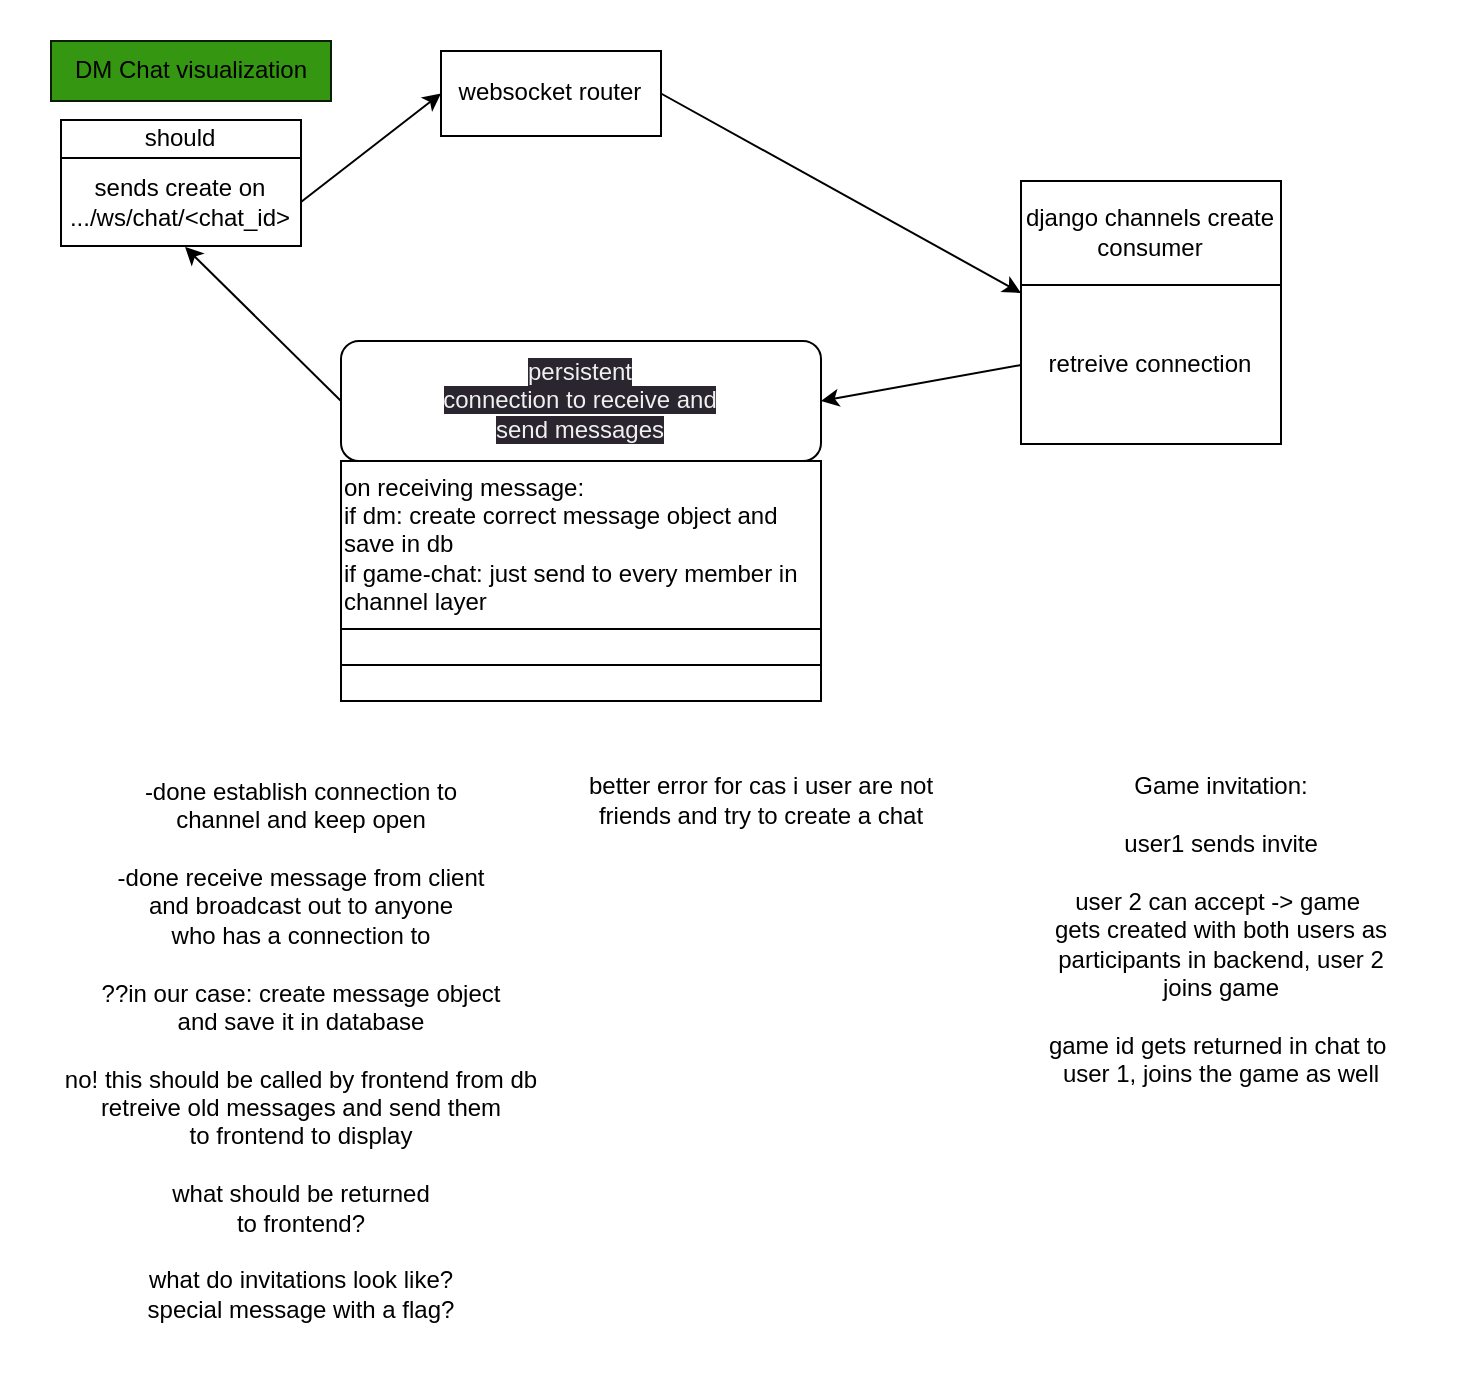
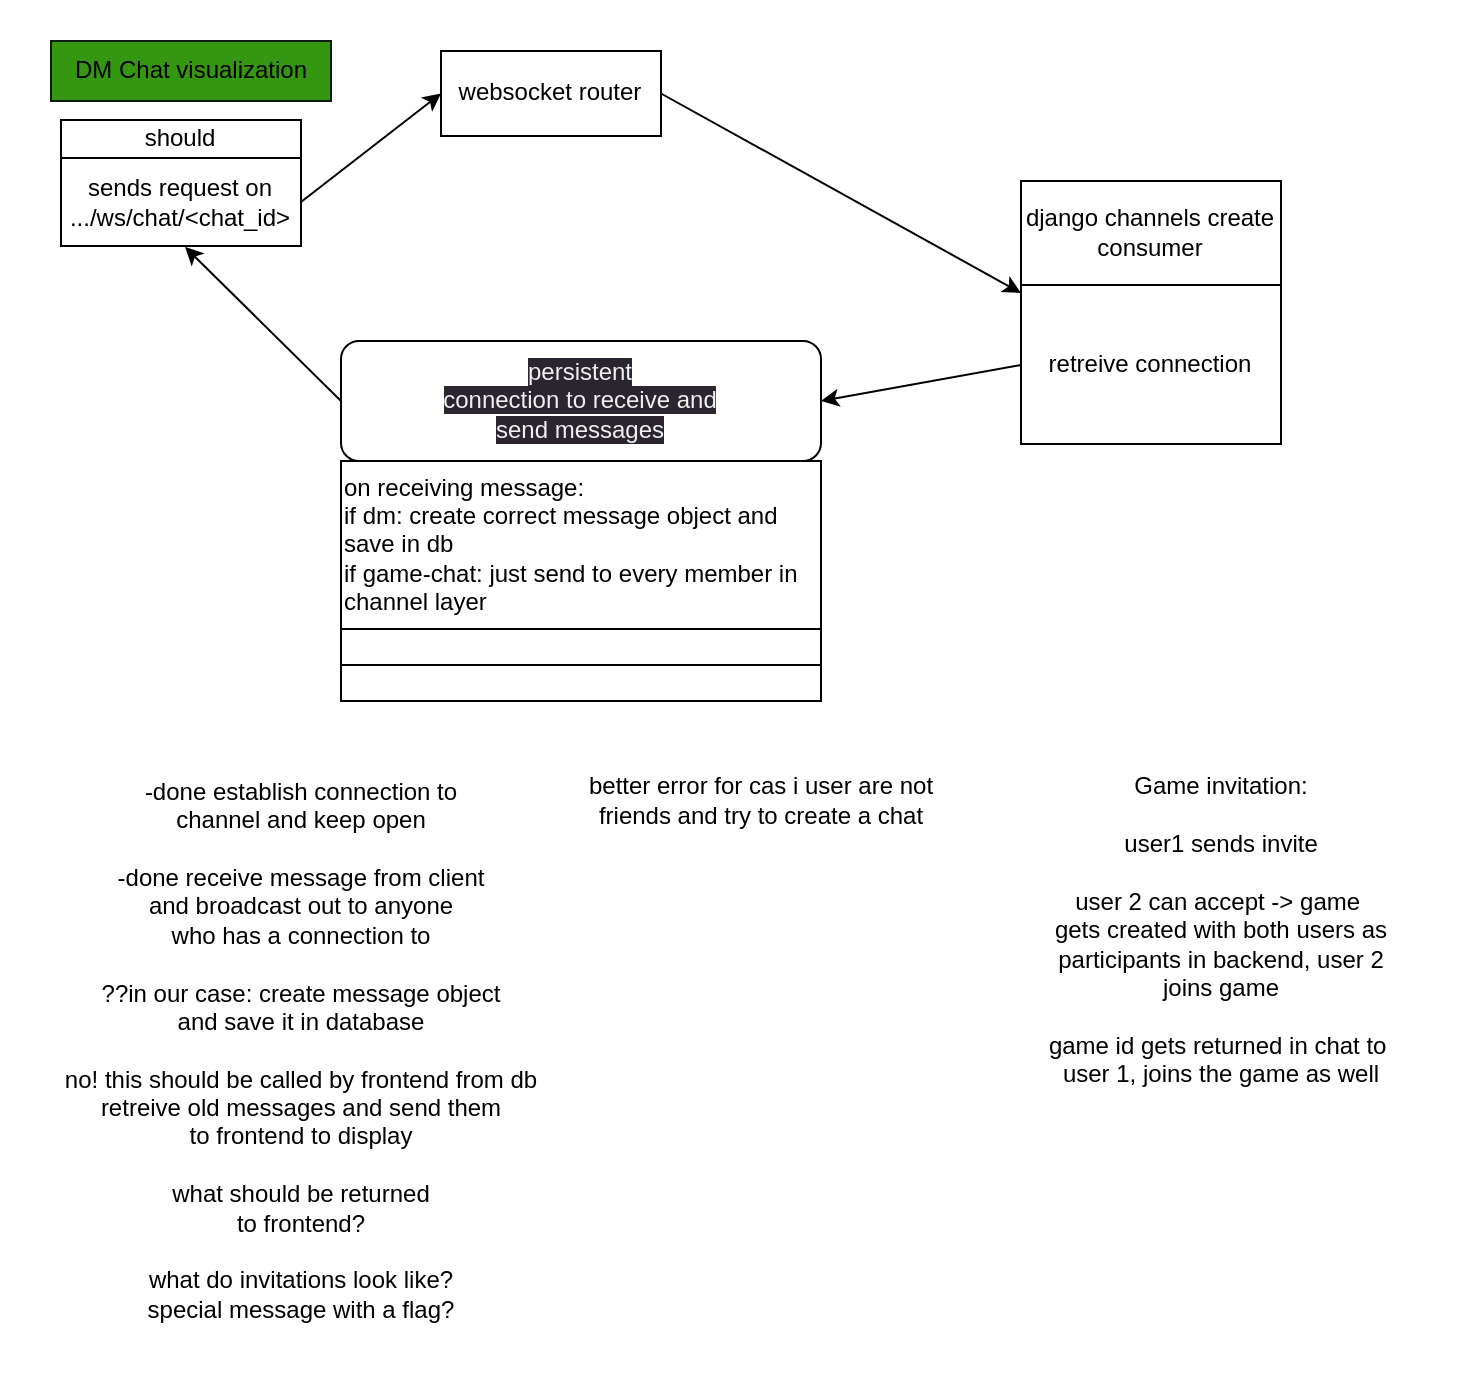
node "sends create on .../ws/chat/<chat_id>": label "sends create on .../ws/chat/<chat_id>" -> "sends request on .../ws/chat/<chat_id>"
